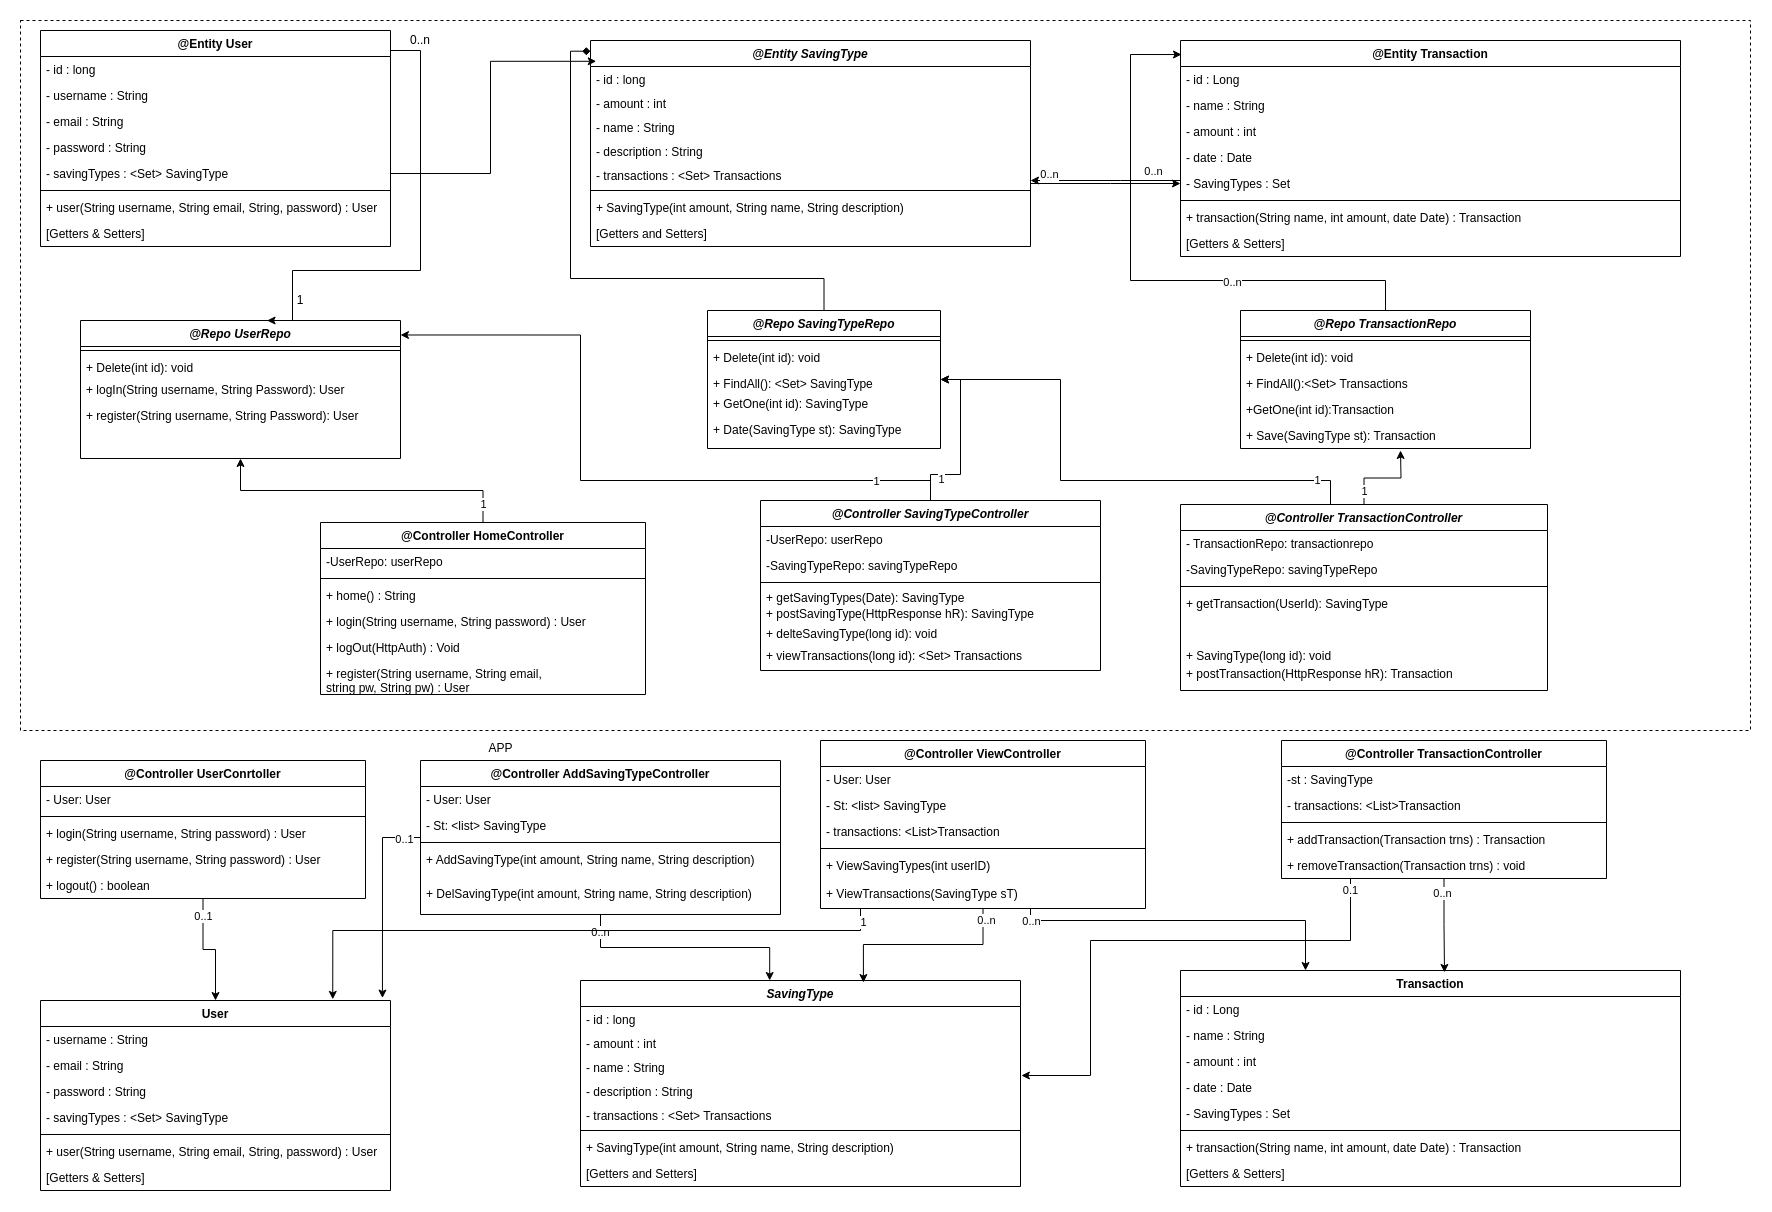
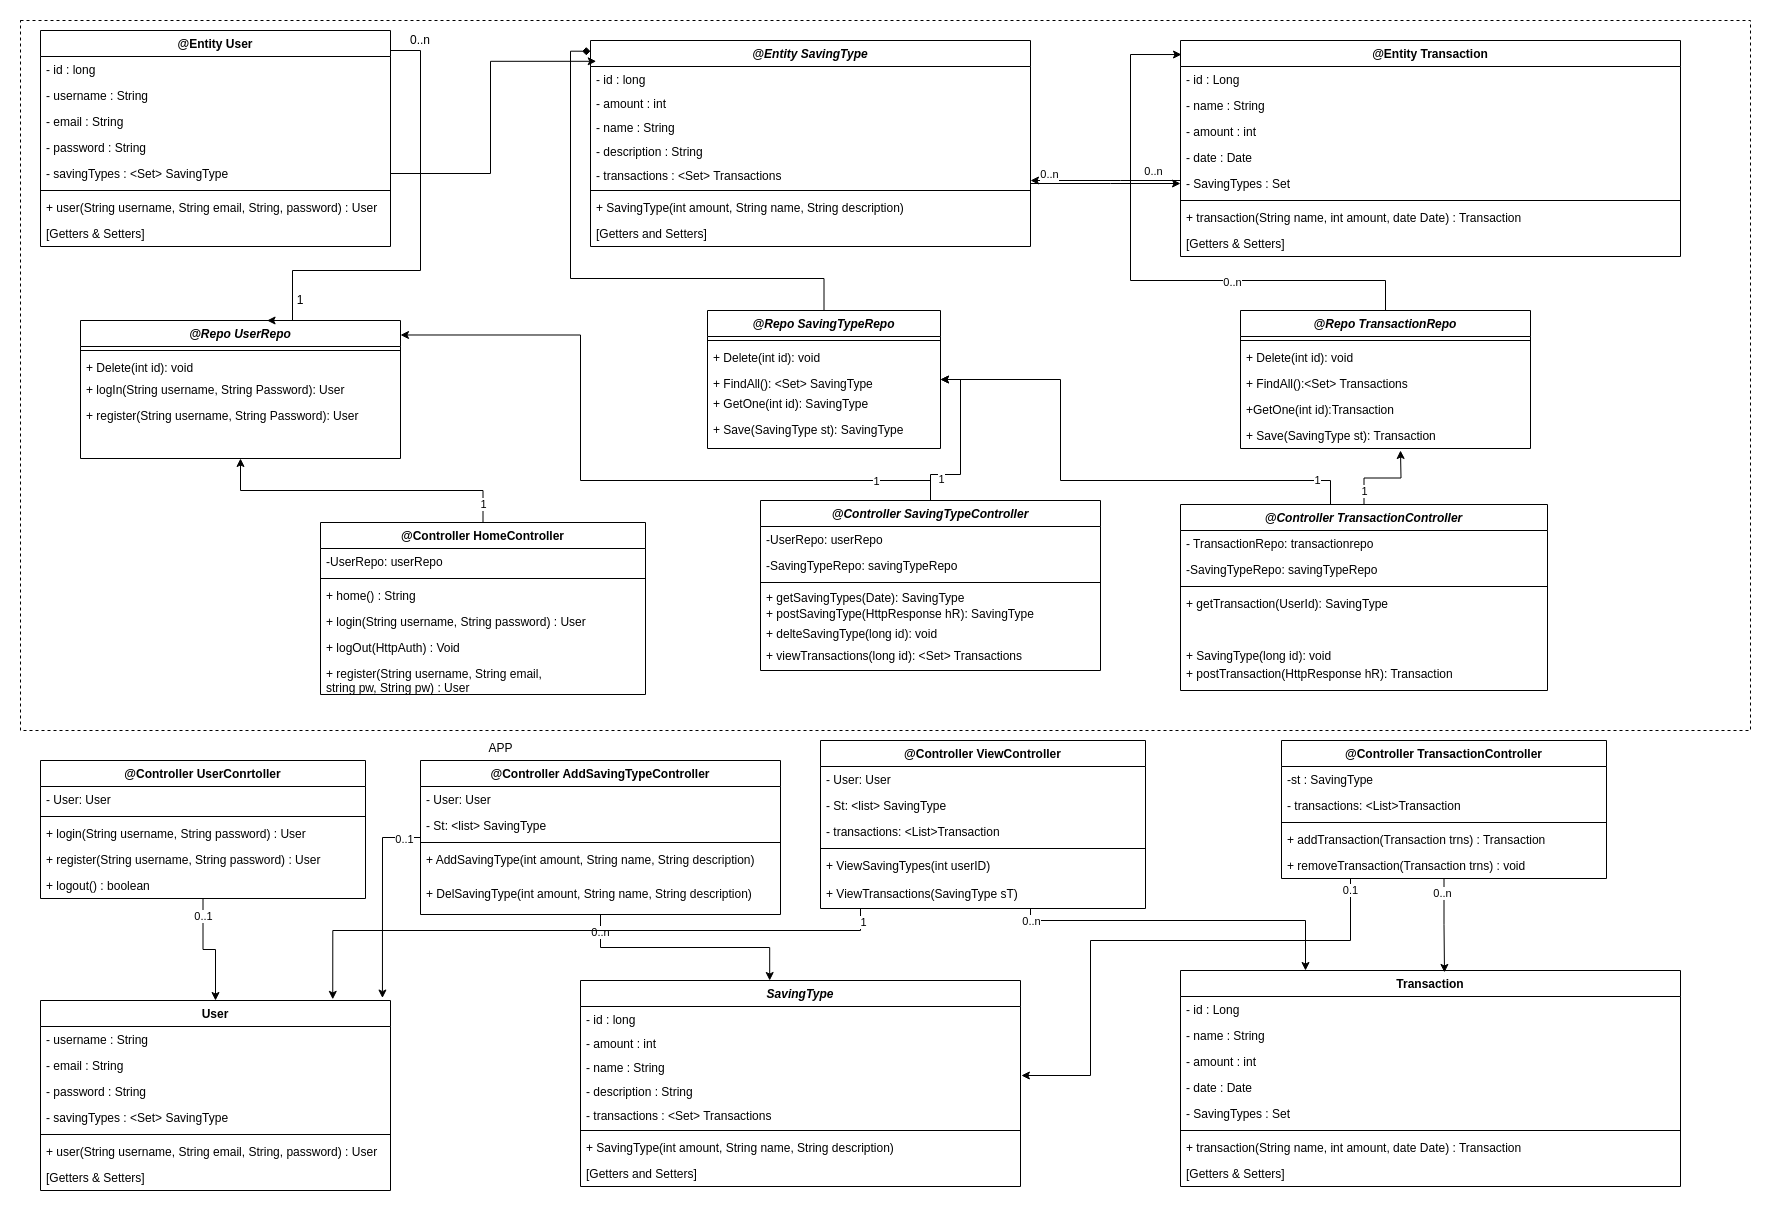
node "+ Date(SavingType st): SavingType": label "+ Date(SavingType st): SavingType" -> "+ Save(SavingType st): SavingType"
edge "@Controller ViewController" -> "SavingType": removed, label "0..n"
